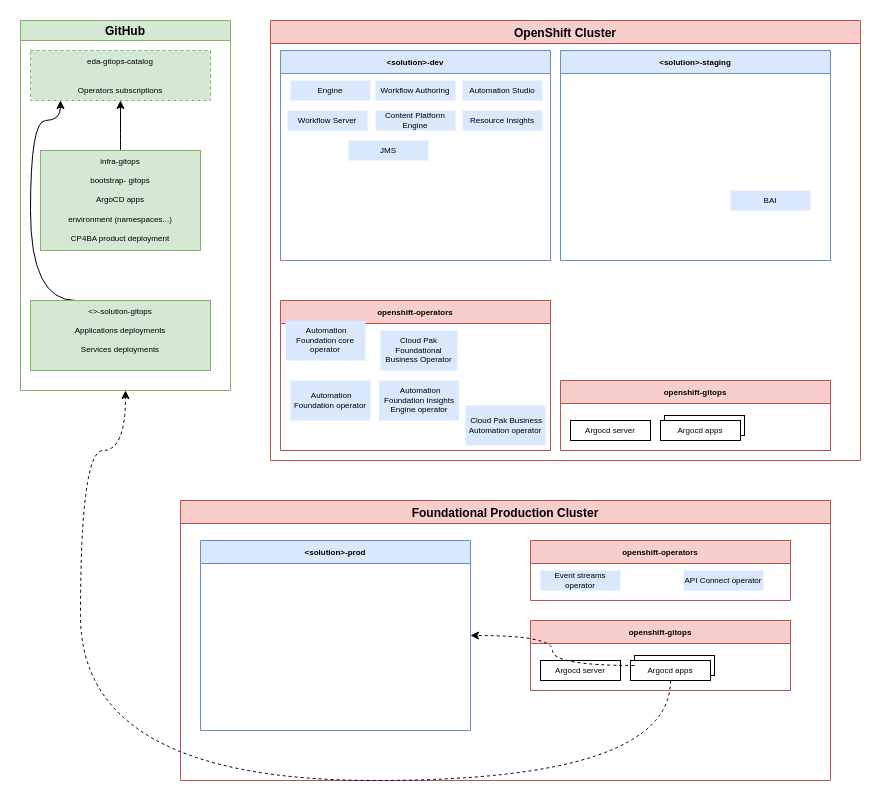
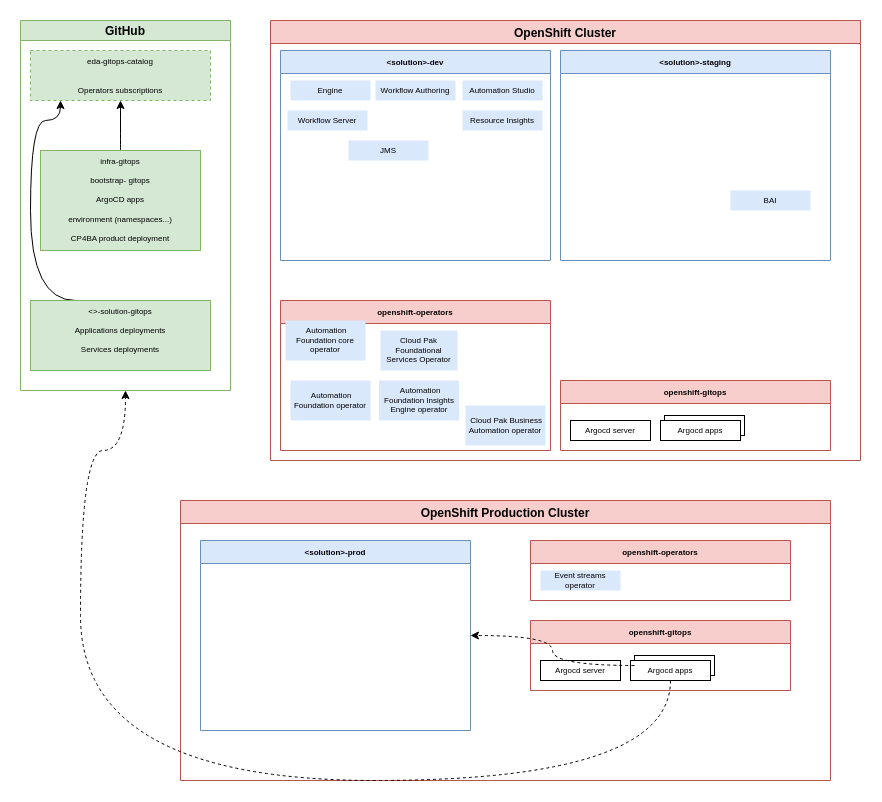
node "Content Platform Engine": removed
node "Cloud Pak Foundational Business Operator": label "Cloud Pak Foundational Business Operator" -> "Cloud Pak Foundational Services Operator"
node "Foundational Production Cluster": label "Foundational Production Cluster" -> "OpenShift Production Cluster"
node "API Connect operator": removed
